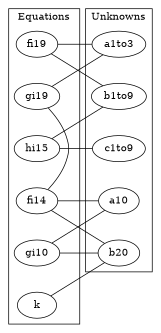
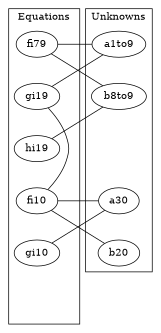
node "fi19": label "fi19" -> "fi79"
node "a1to3": label "a1to3" -> "a1to9"
node "b1to9": label "b1to9" -> "b8to9"
node "hi15": label "hi15" -> "hi19"
node "c1to9": removed
node "fi14": label "fi14" -> "fi10"
node "a10": label "a10" -> "a30"
edge "gi10" -- "b20": removed
node "k": removed
